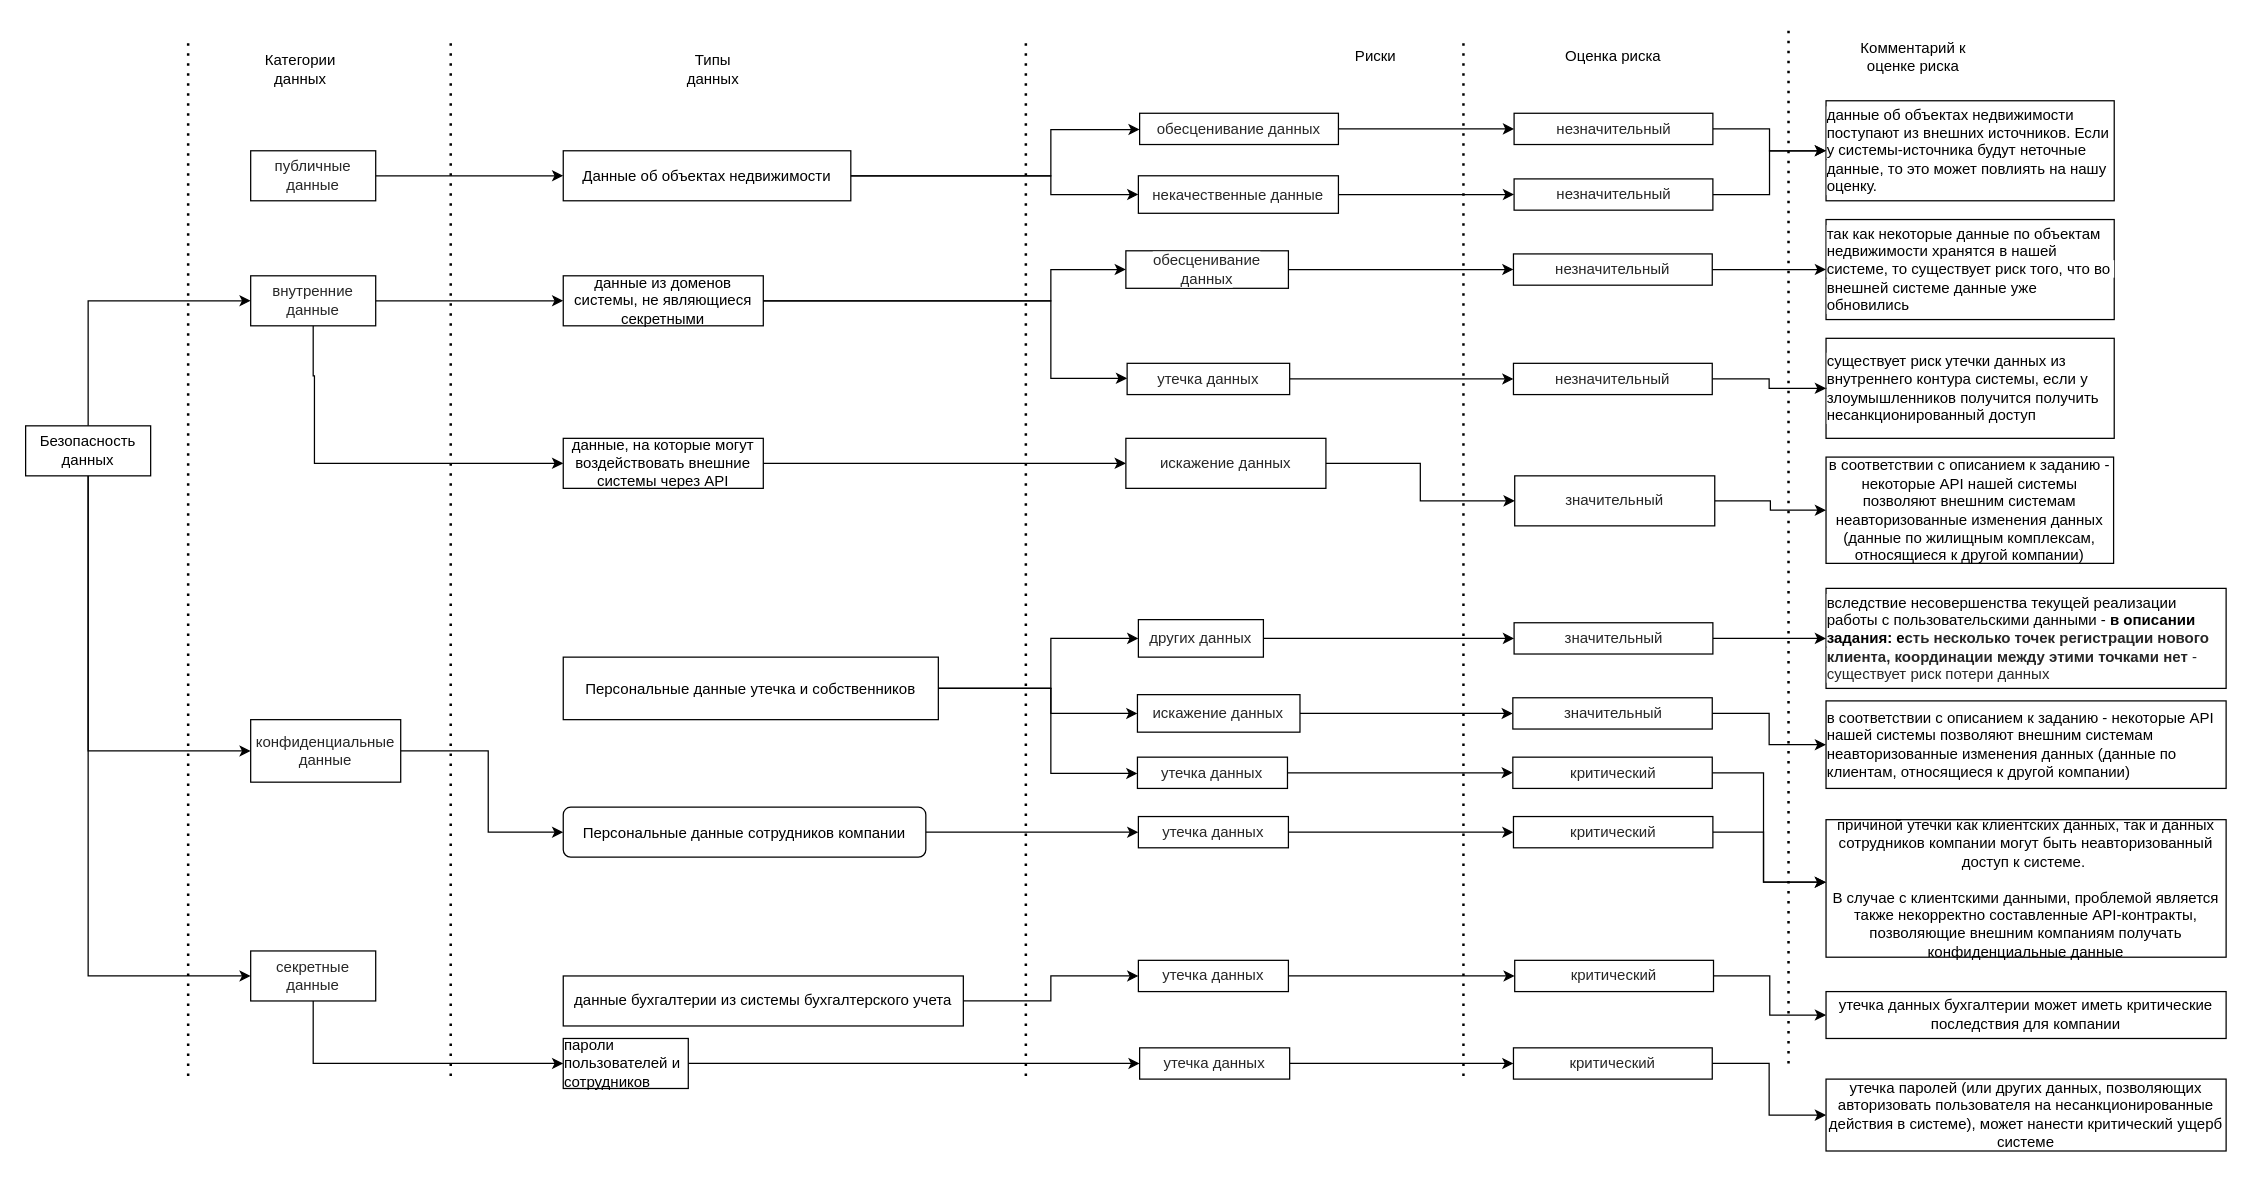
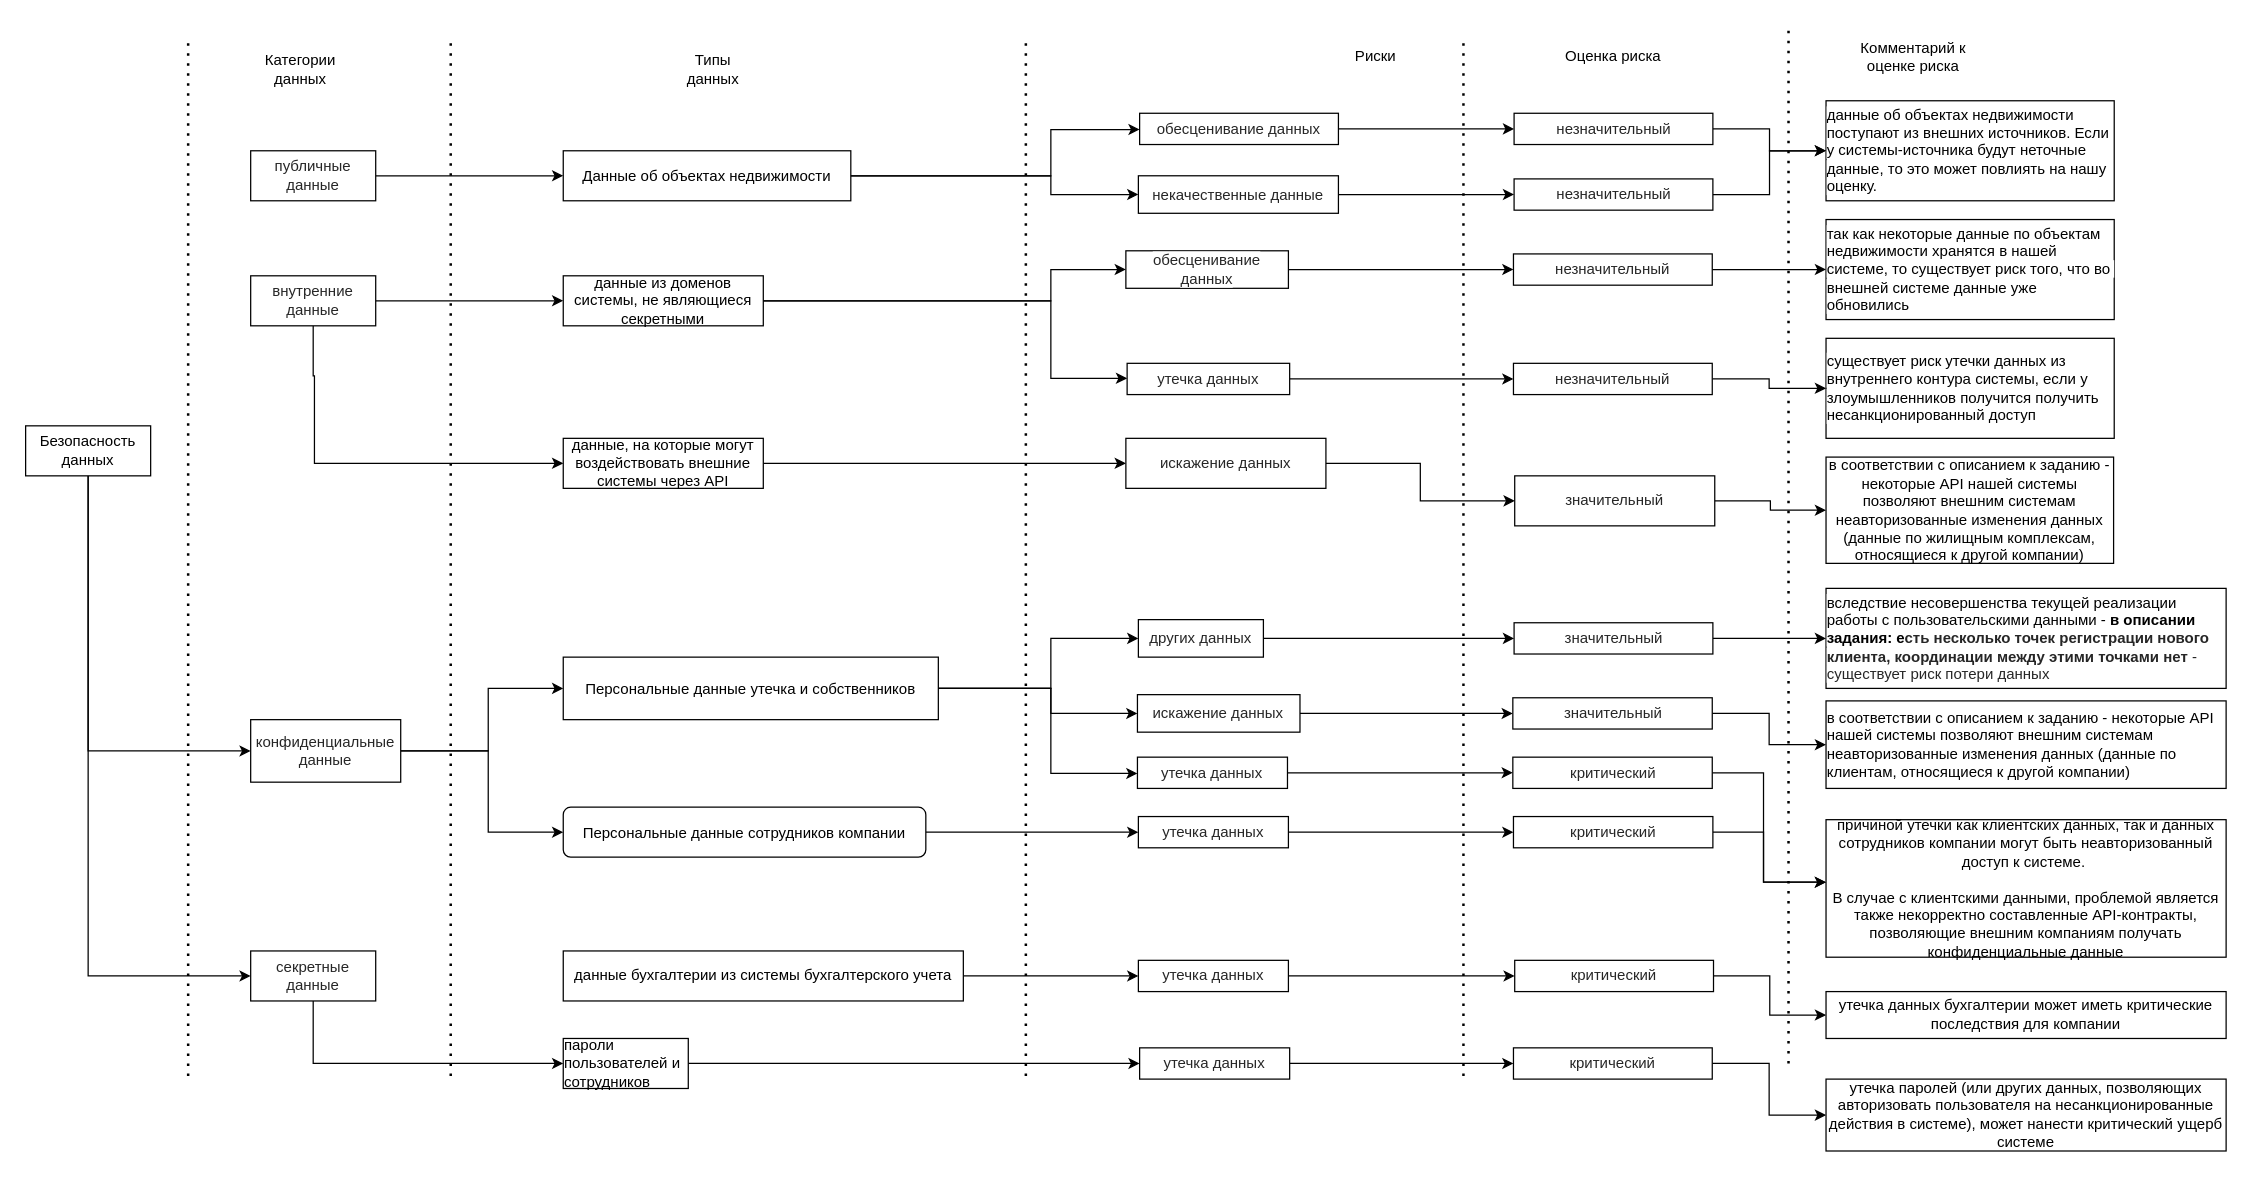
edge "Безопасность данных" -> "внутренние данные": removed
edge "конфиденциальные данные" -> "Персональные данные утечка и собственников": added
node "данные бухгалтерии из системы бухгалтерского учета": moved (763, 1001) -> (763, 976)
